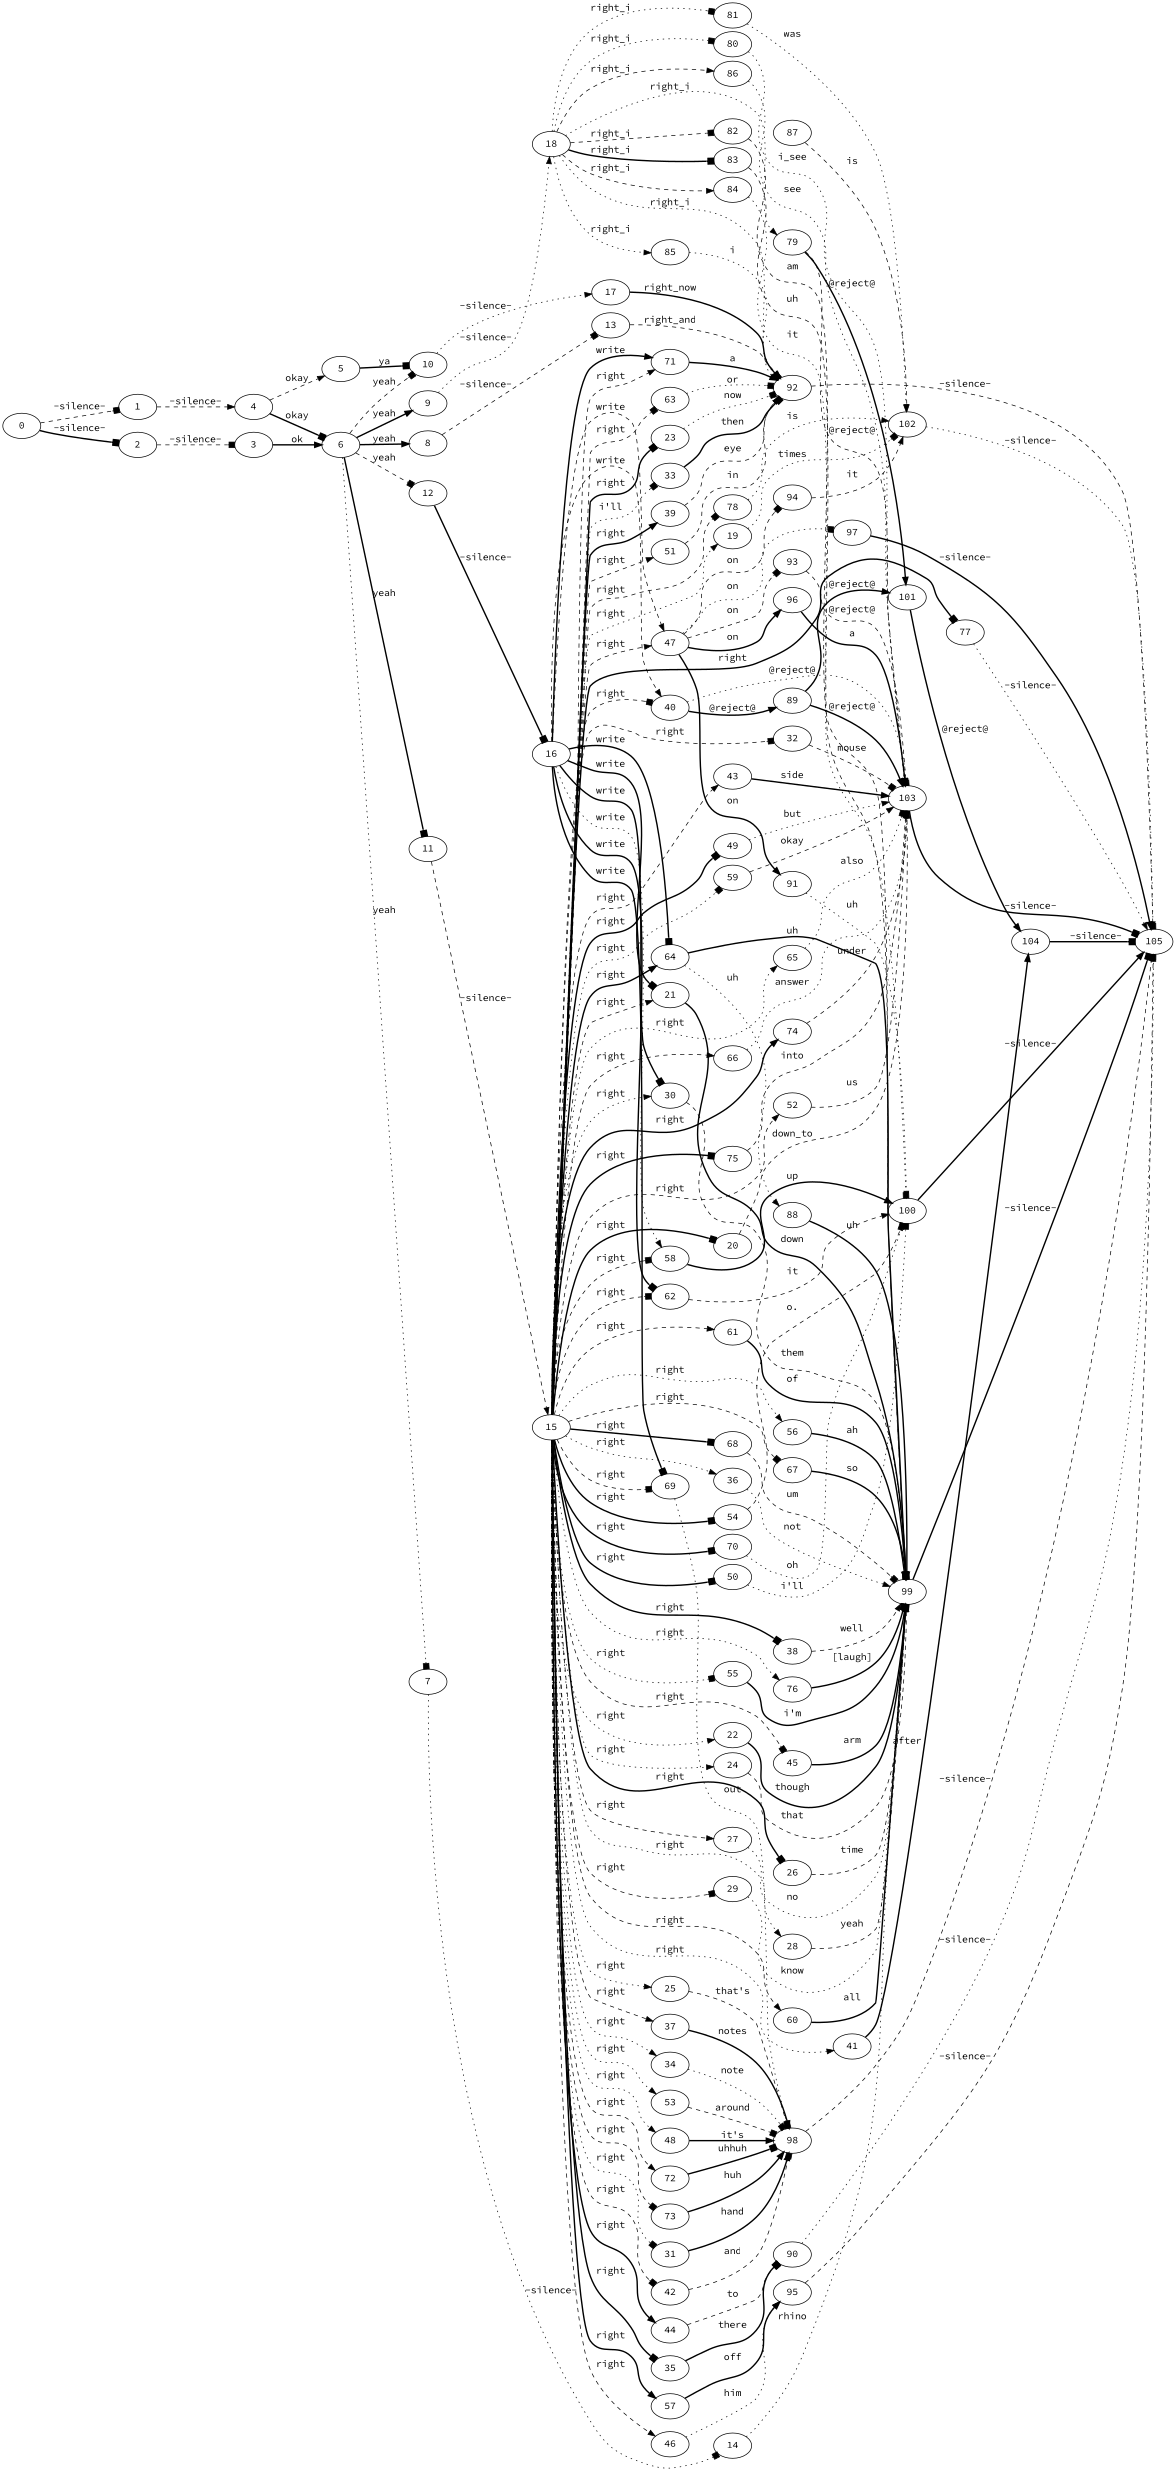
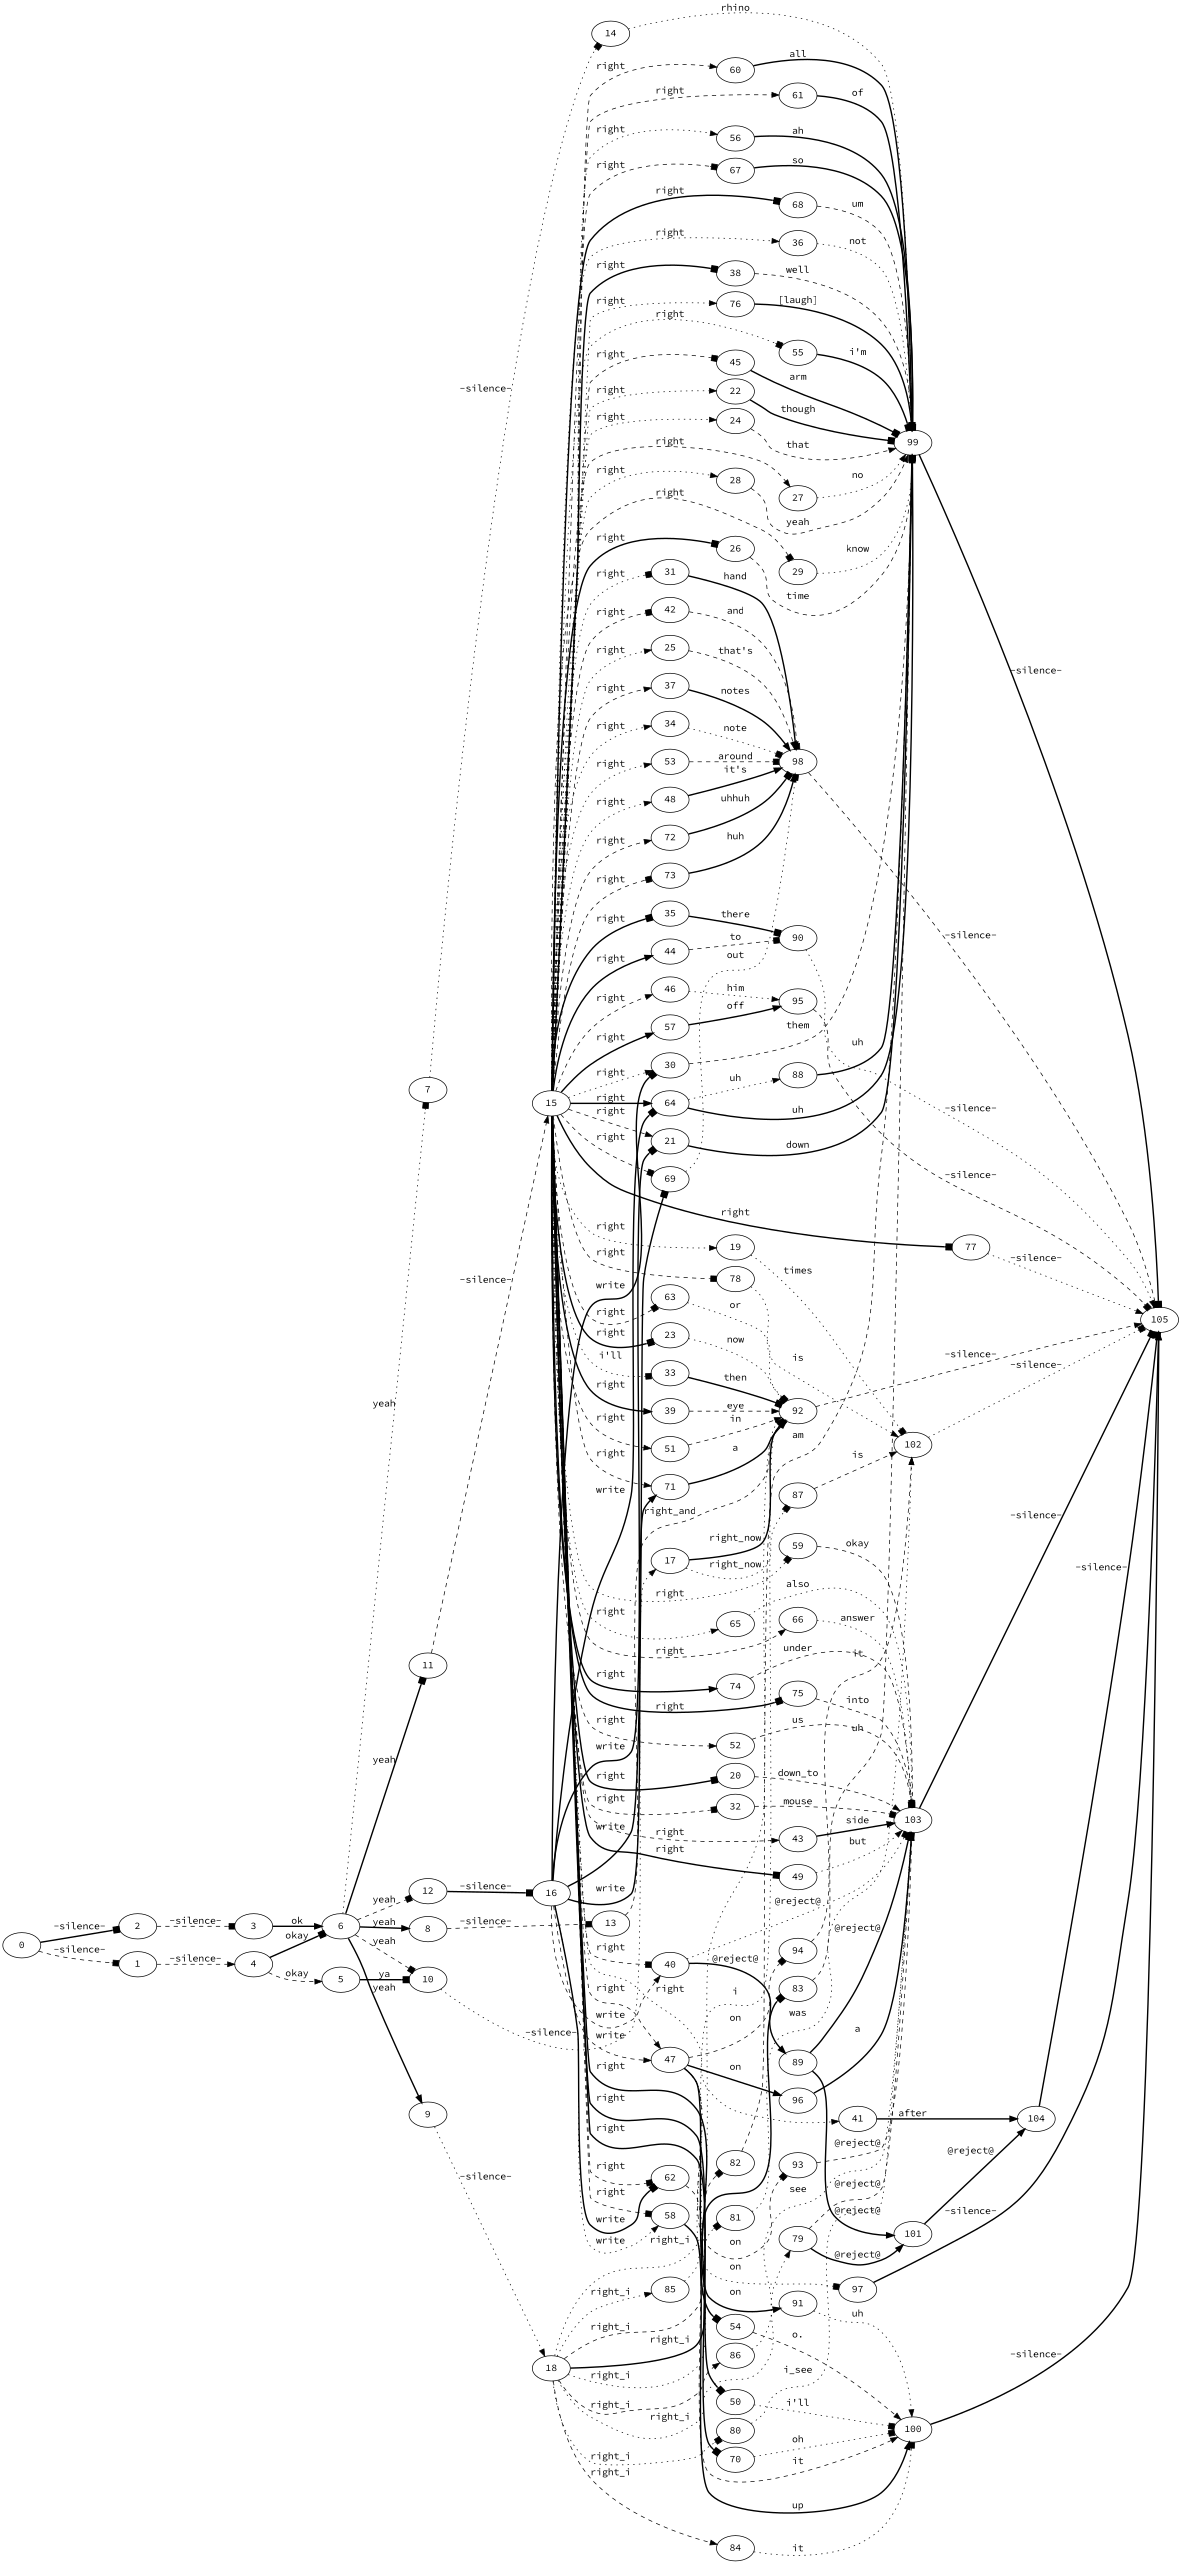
edge "17" -> "87": added, label "right_now"
